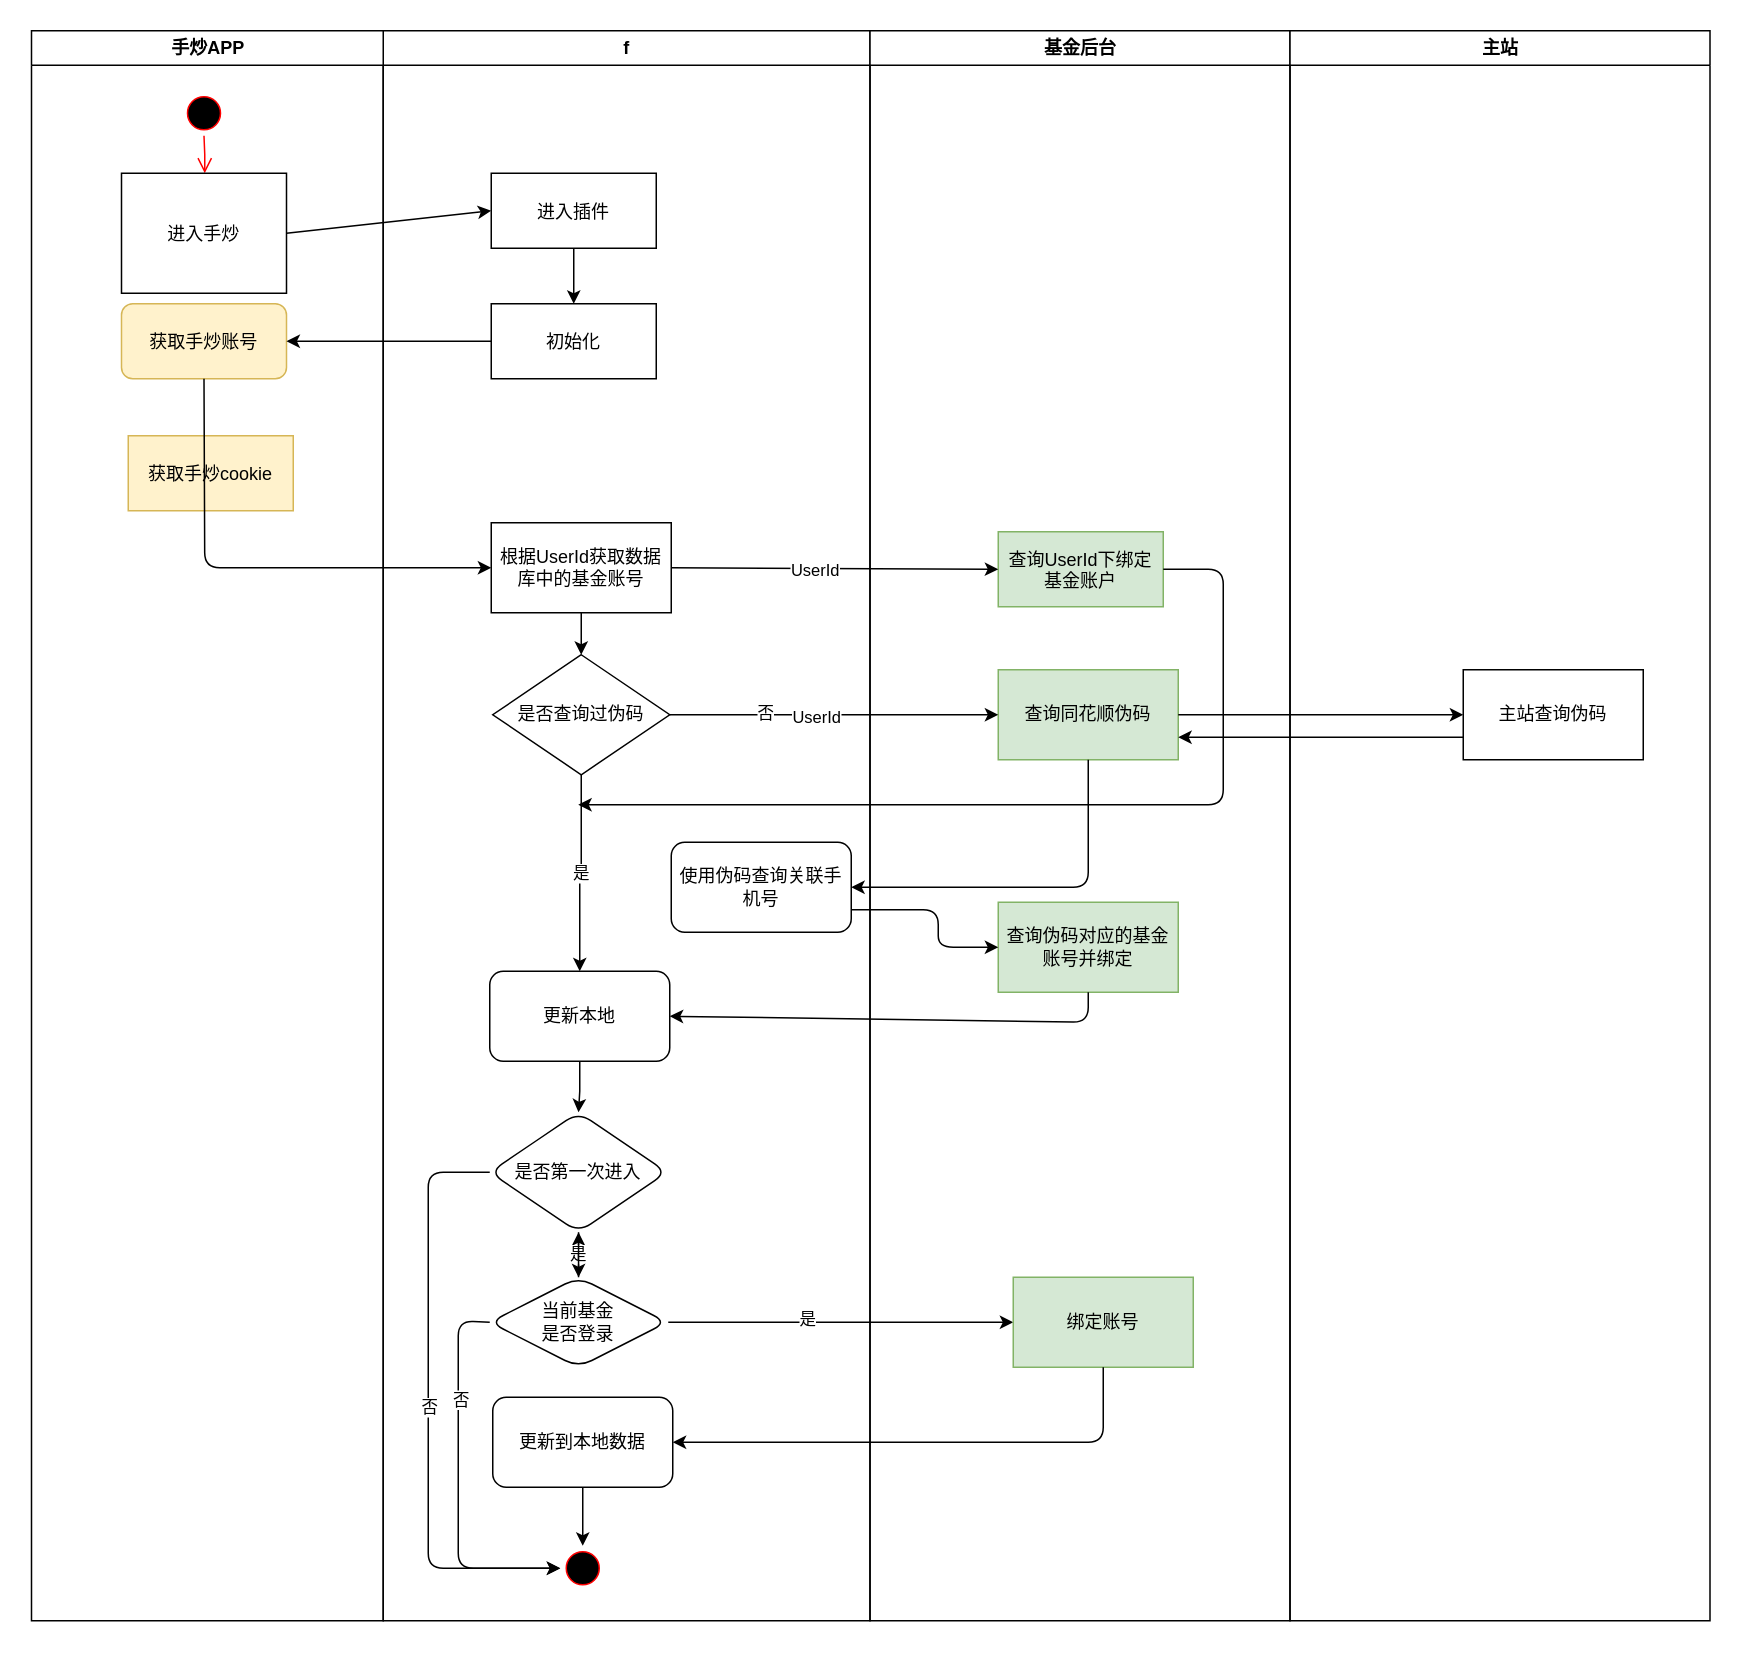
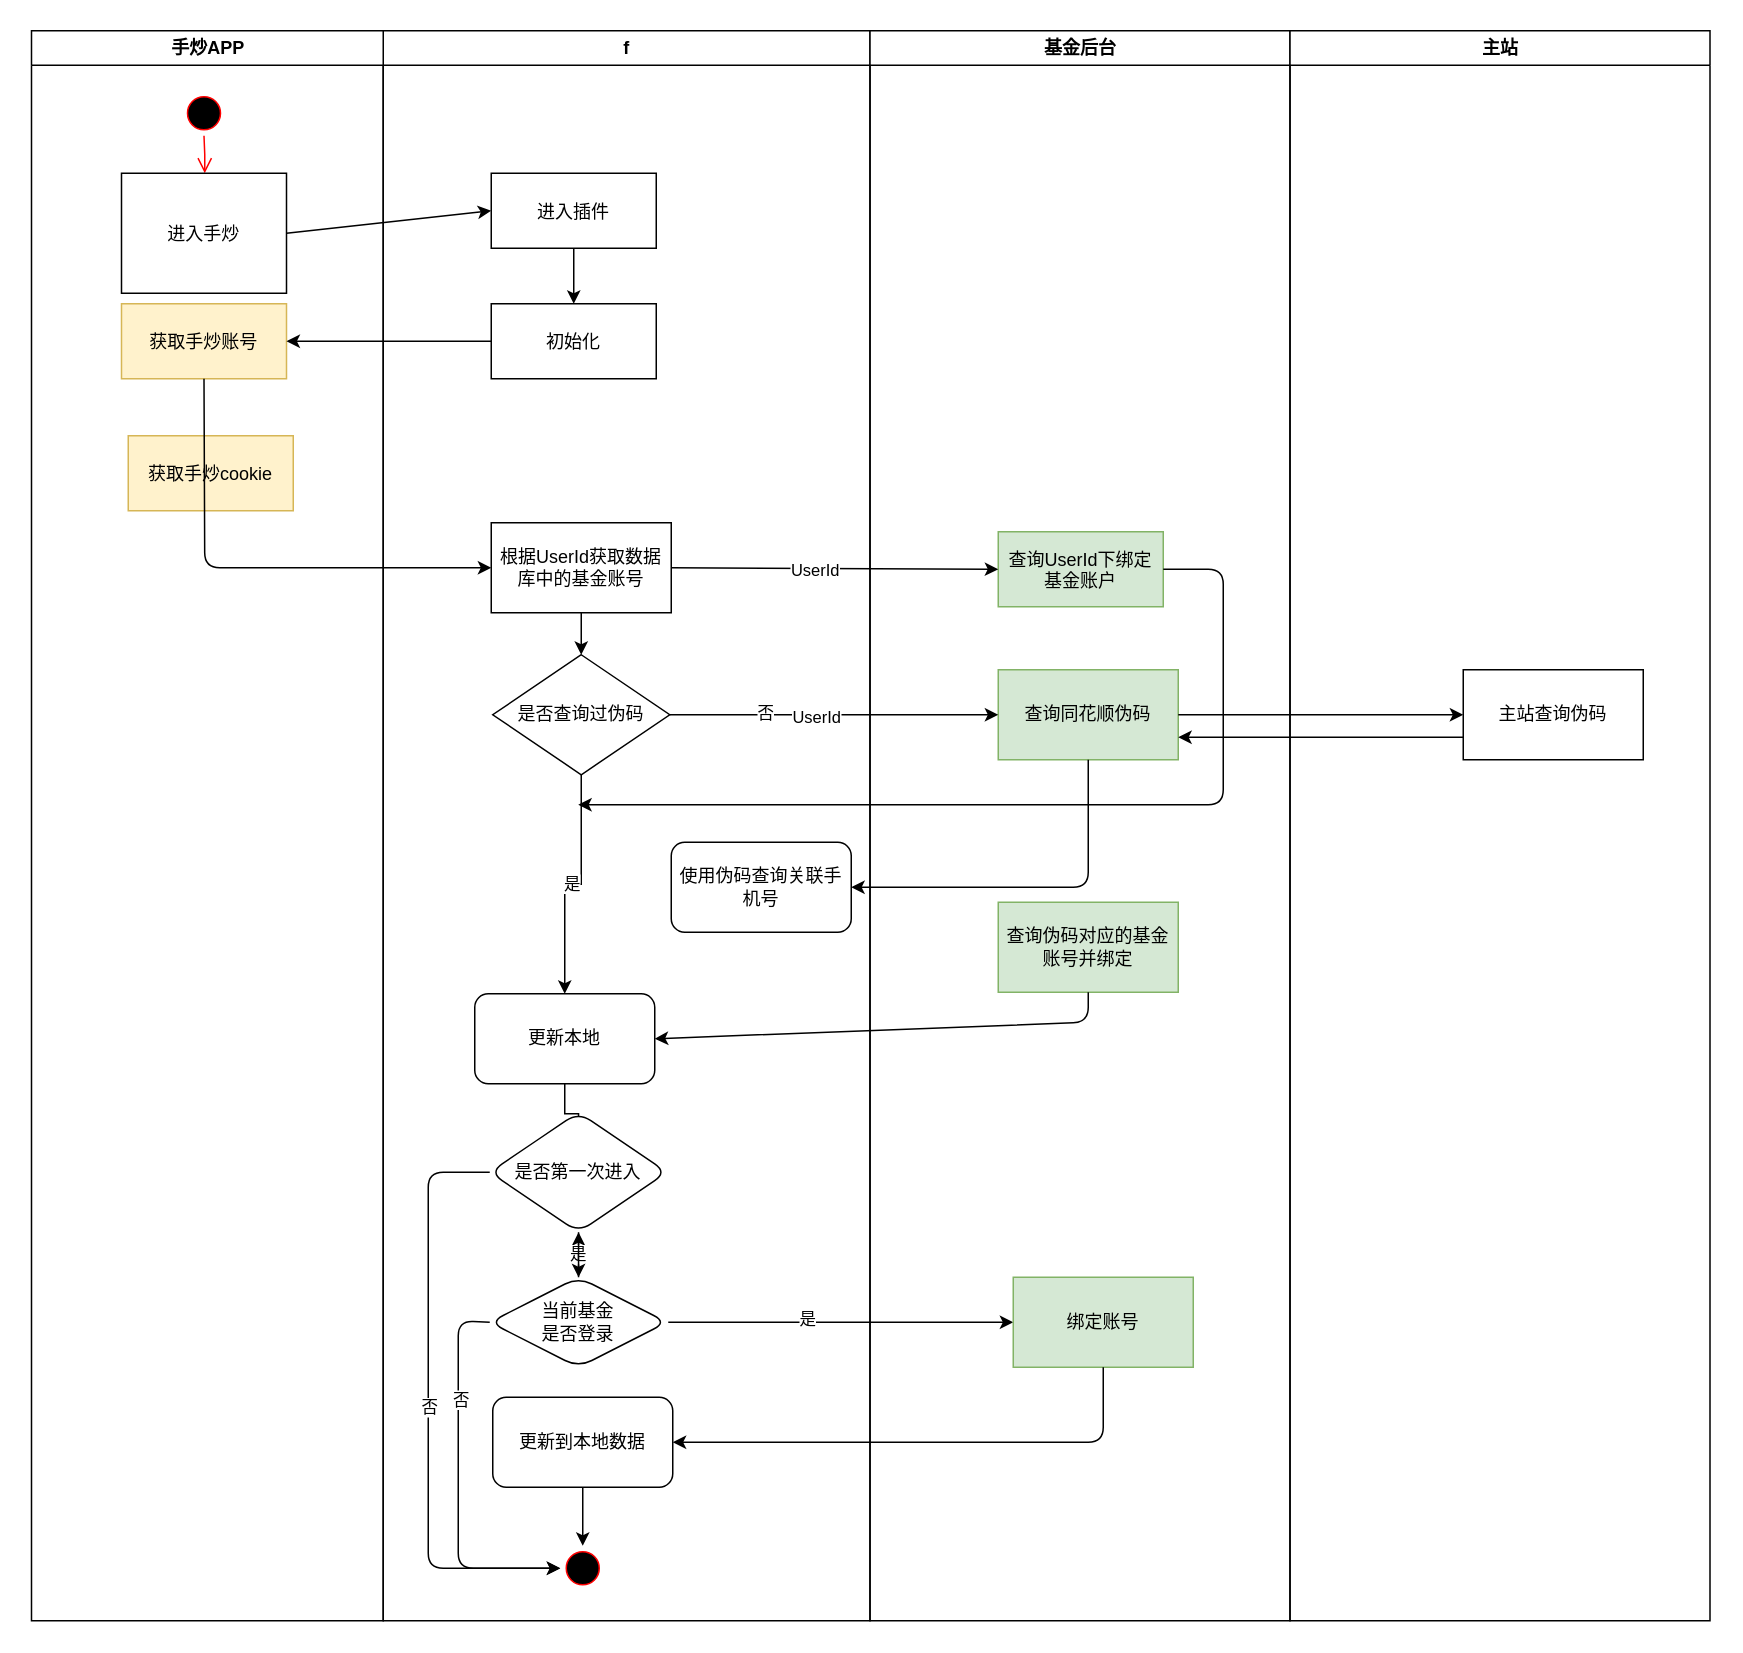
node "获取手炒账号": shape rounded rectangle -> rectangle
edge "使用伪码查询关联手机号" -> "查询伪码对应的基金账号并绑定": removed
node "更新本地": moved (580, 1016) -> (565, 1039)
